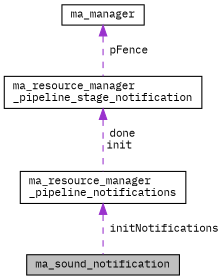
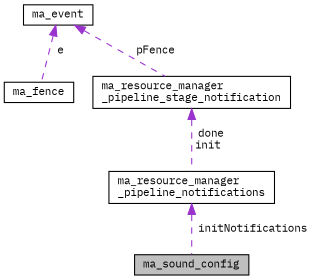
node "ma_manager": label "ma_manager" -> "ma_event"
node "ma_fence": added
node "ma_sound_notification": label "ma_sound_notification" -> "ma_sound_config"
